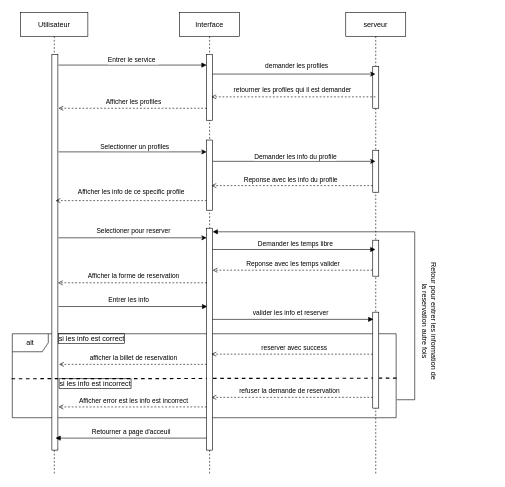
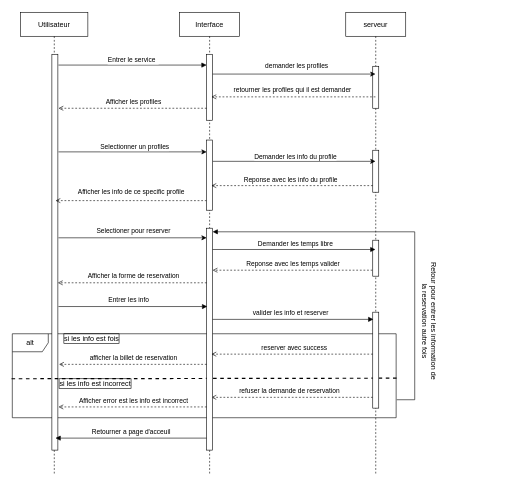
node "si les info est correct": label "si les info est correct" -> "si les info est fois"
